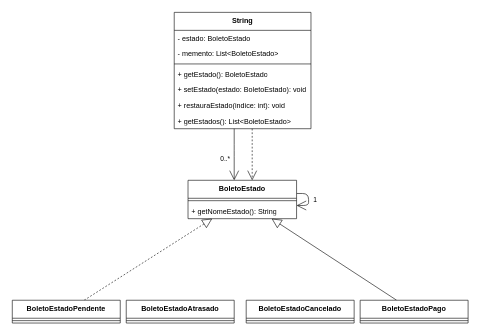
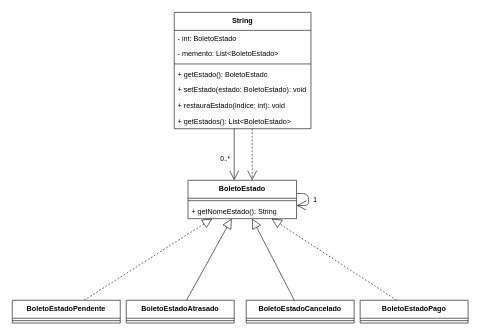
node "- estado: BoletoEstado": label "- estado: BoletoEstado" -> "- int: BoletoEstado"
edge "BoletoEstadoPago" -> "BoletoEstado": style solid -> dashed
edge "BoletoEstadoAtrasado" -> "BoletoEstado": added
edge "BoletoEstadoCancelado" -> "BoletoEstado": added
